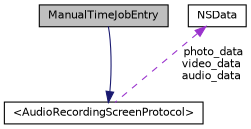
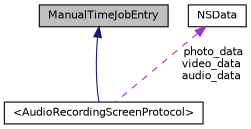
edge "ManualTimeJobEntry" -> "<AudioRecordingScreenProtocol>": reversed
